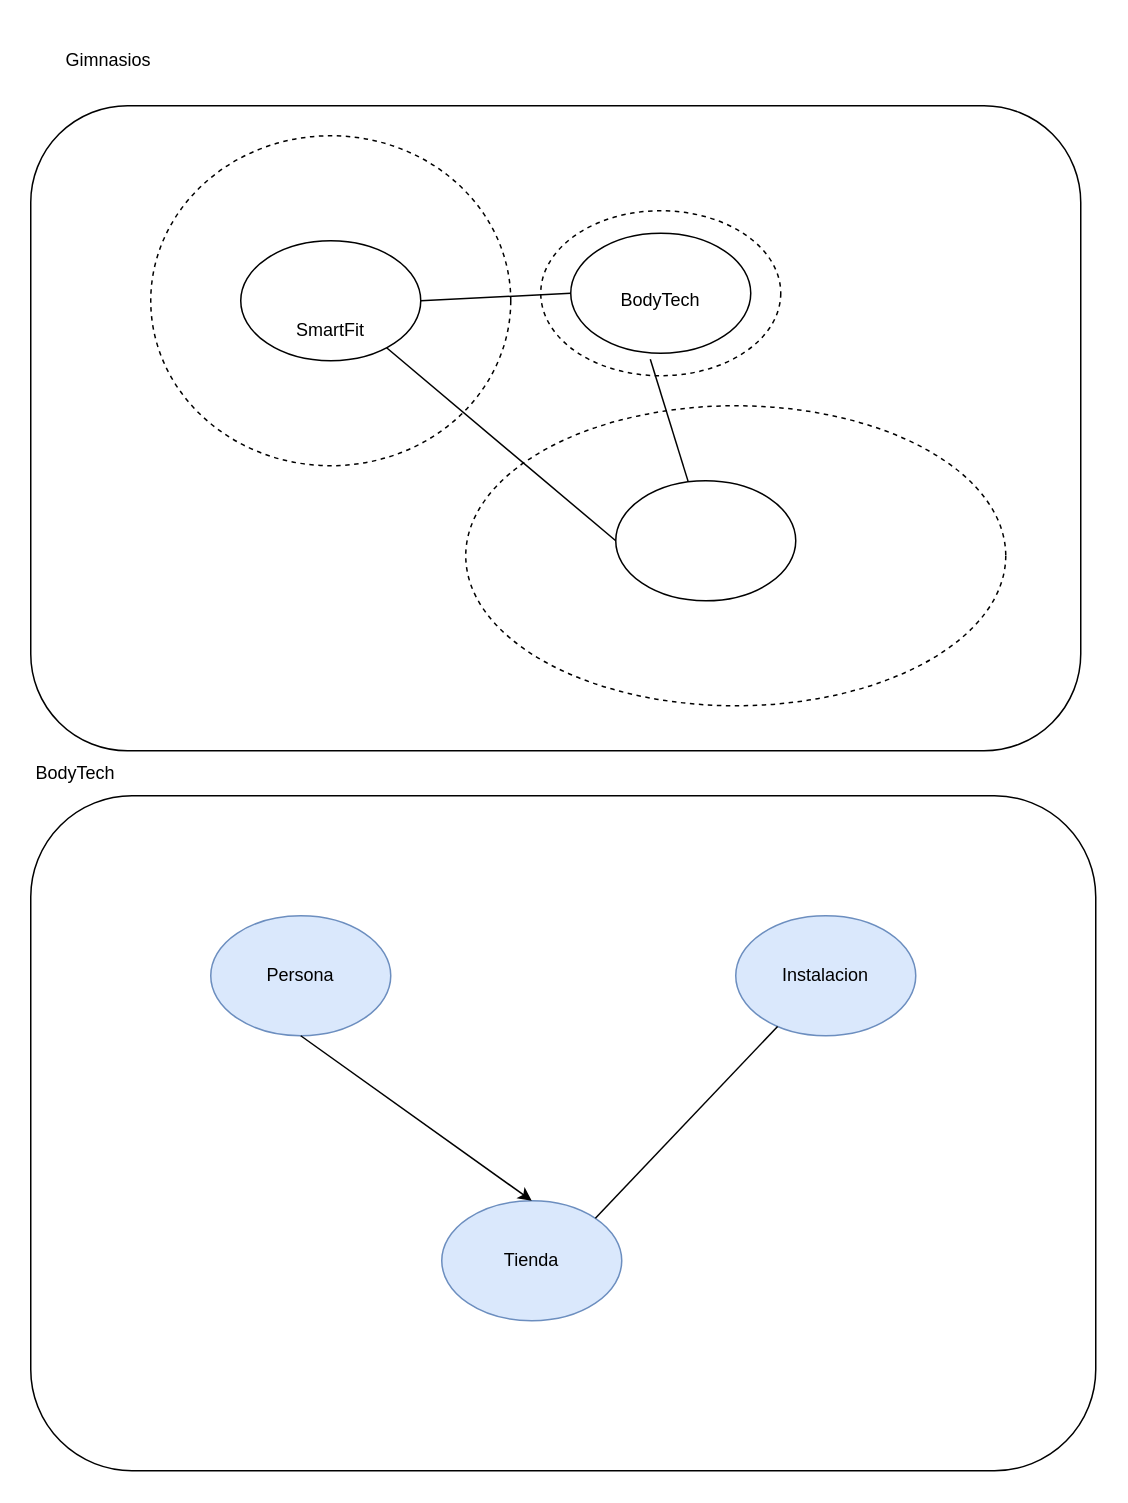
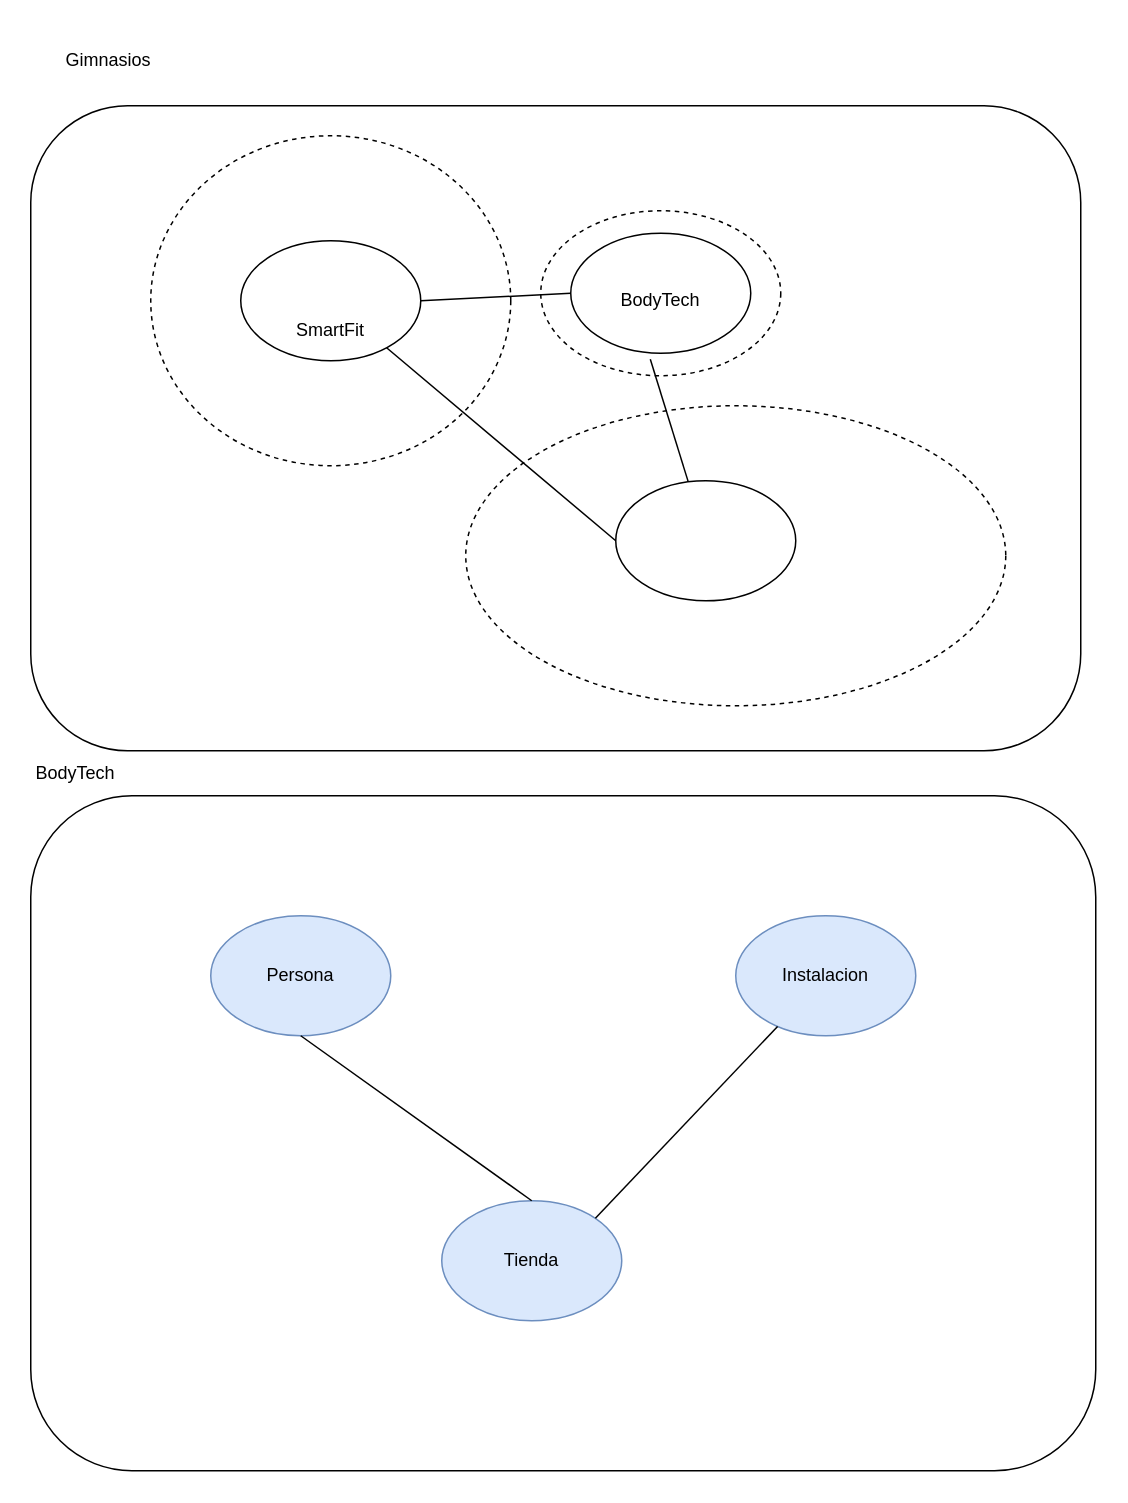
edge "Persona" -> "Tienda": arrowhead classic -> none
